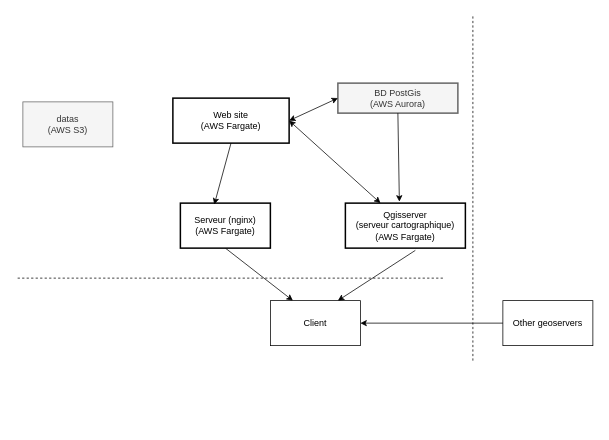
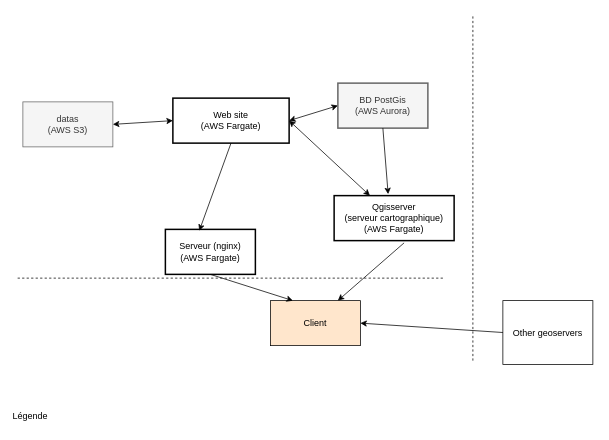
node "BD PostGis (AWS Aurora)": size 120x30 -> 90x45
edge "Web site (AWS Fargate)" -- "datas (AWS S3)": added
node "Serveur (nginx) (AWS Fargate)": moved (225, 225) -> (210, 252)
node "Qgisserver (serveur cartographique) (AWS Fargate)": moved (405, 225) -> (394, 218)
node "Client": fillcolor #ffffff -> #ffe6cc
node "Other geoservers": size 90x45 -> 90x64
node "Légende": added
